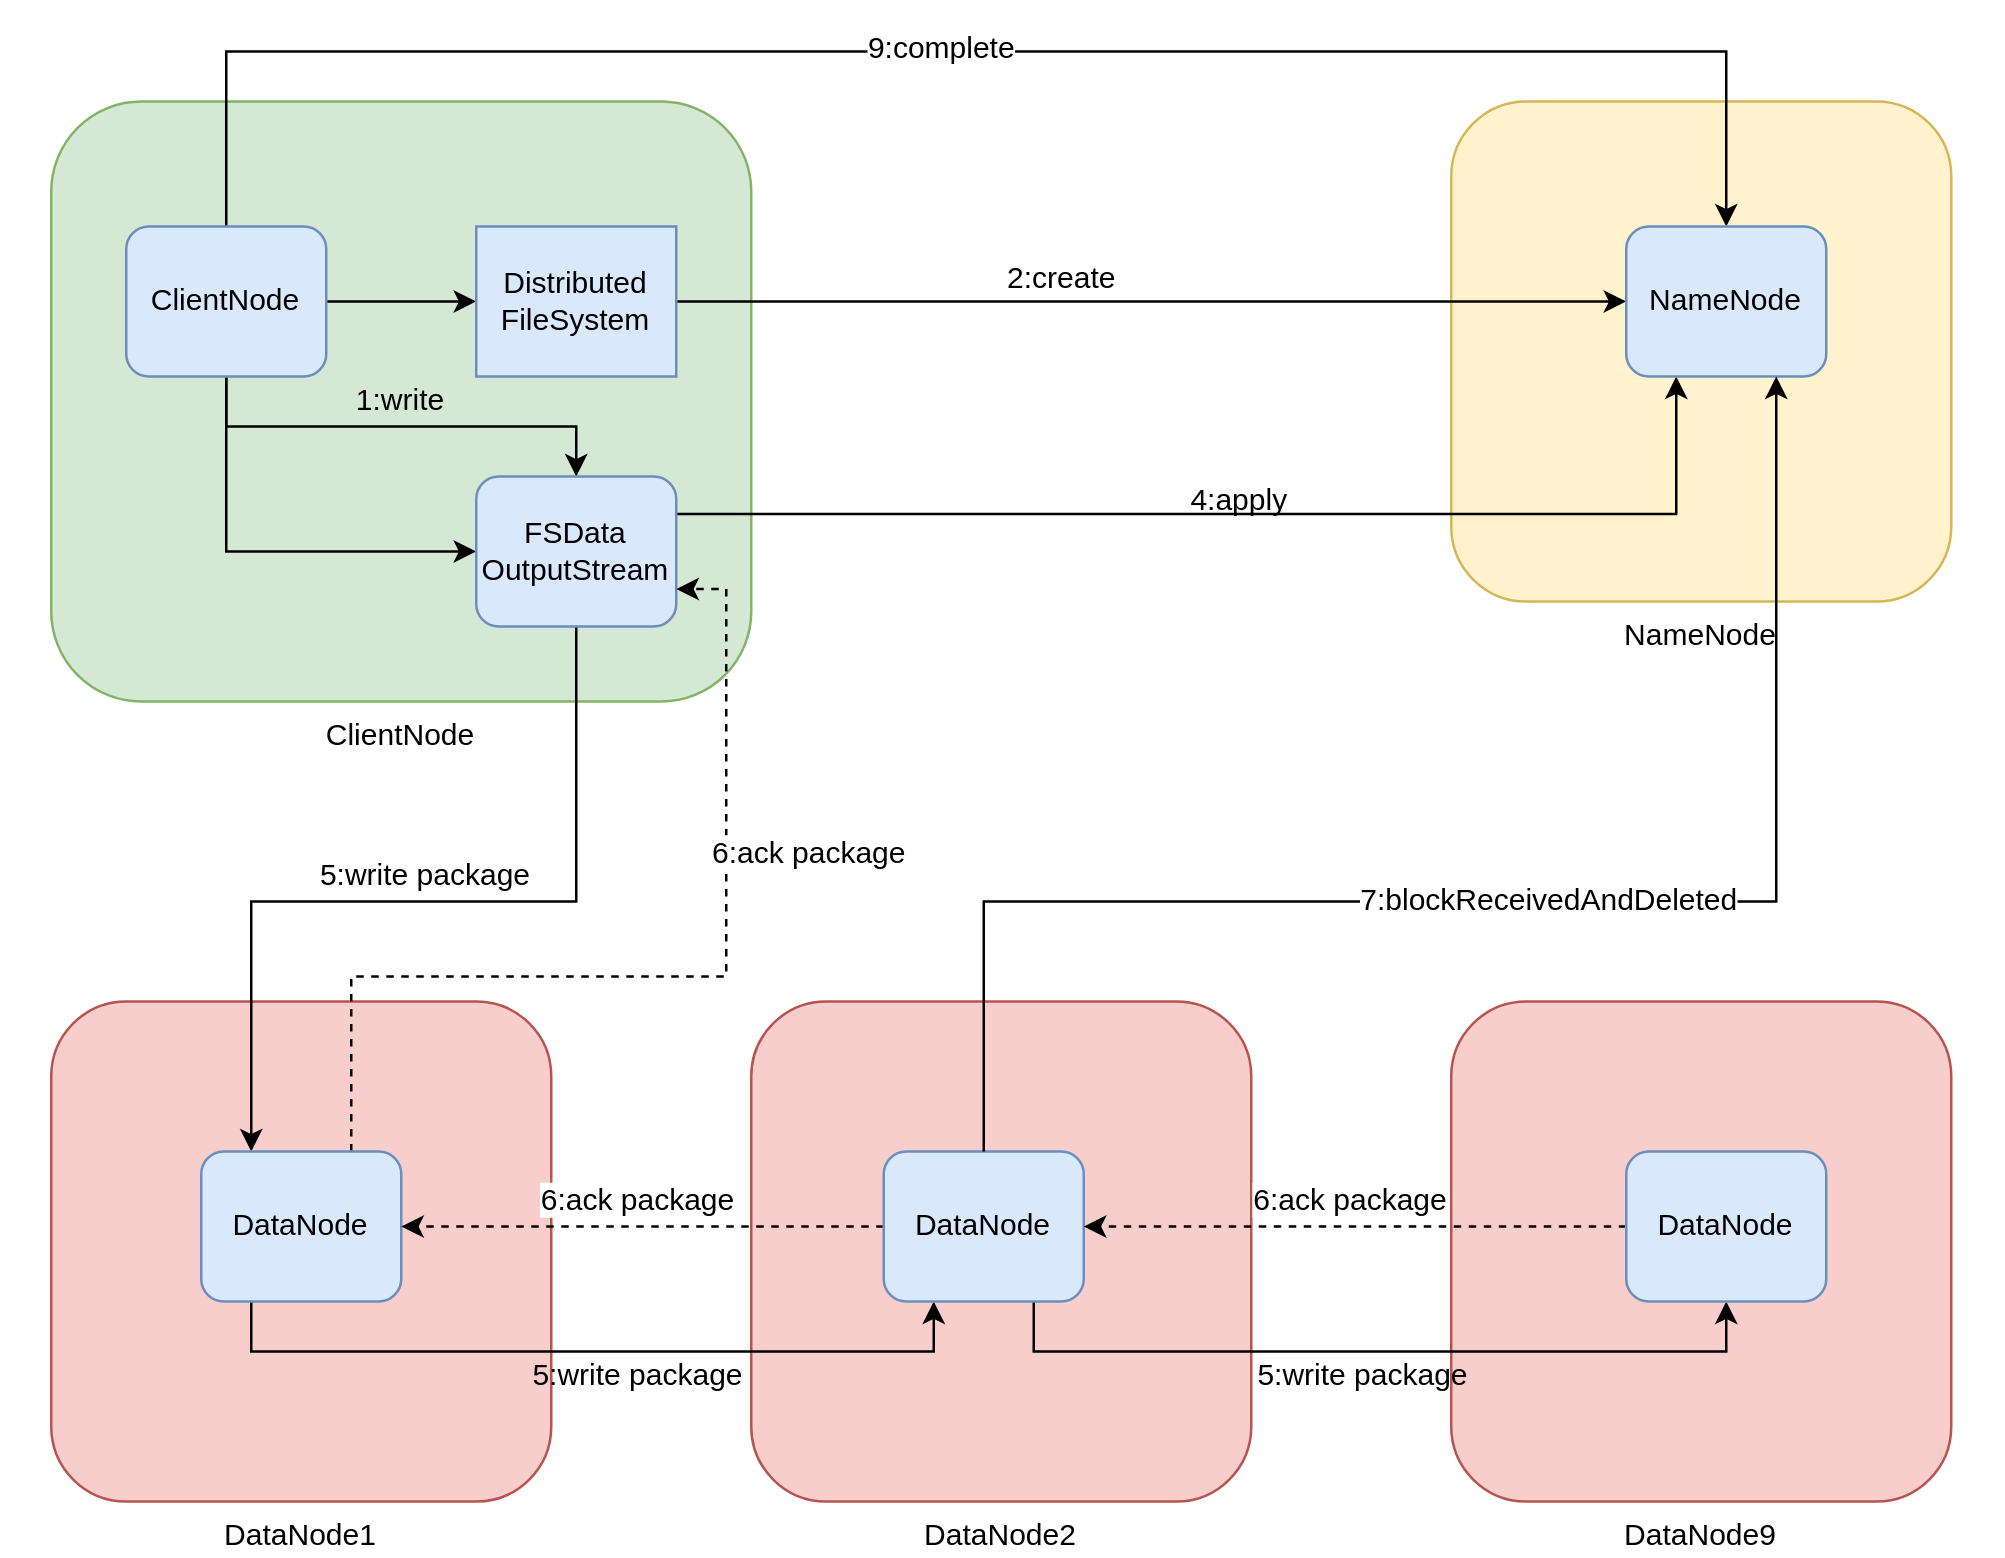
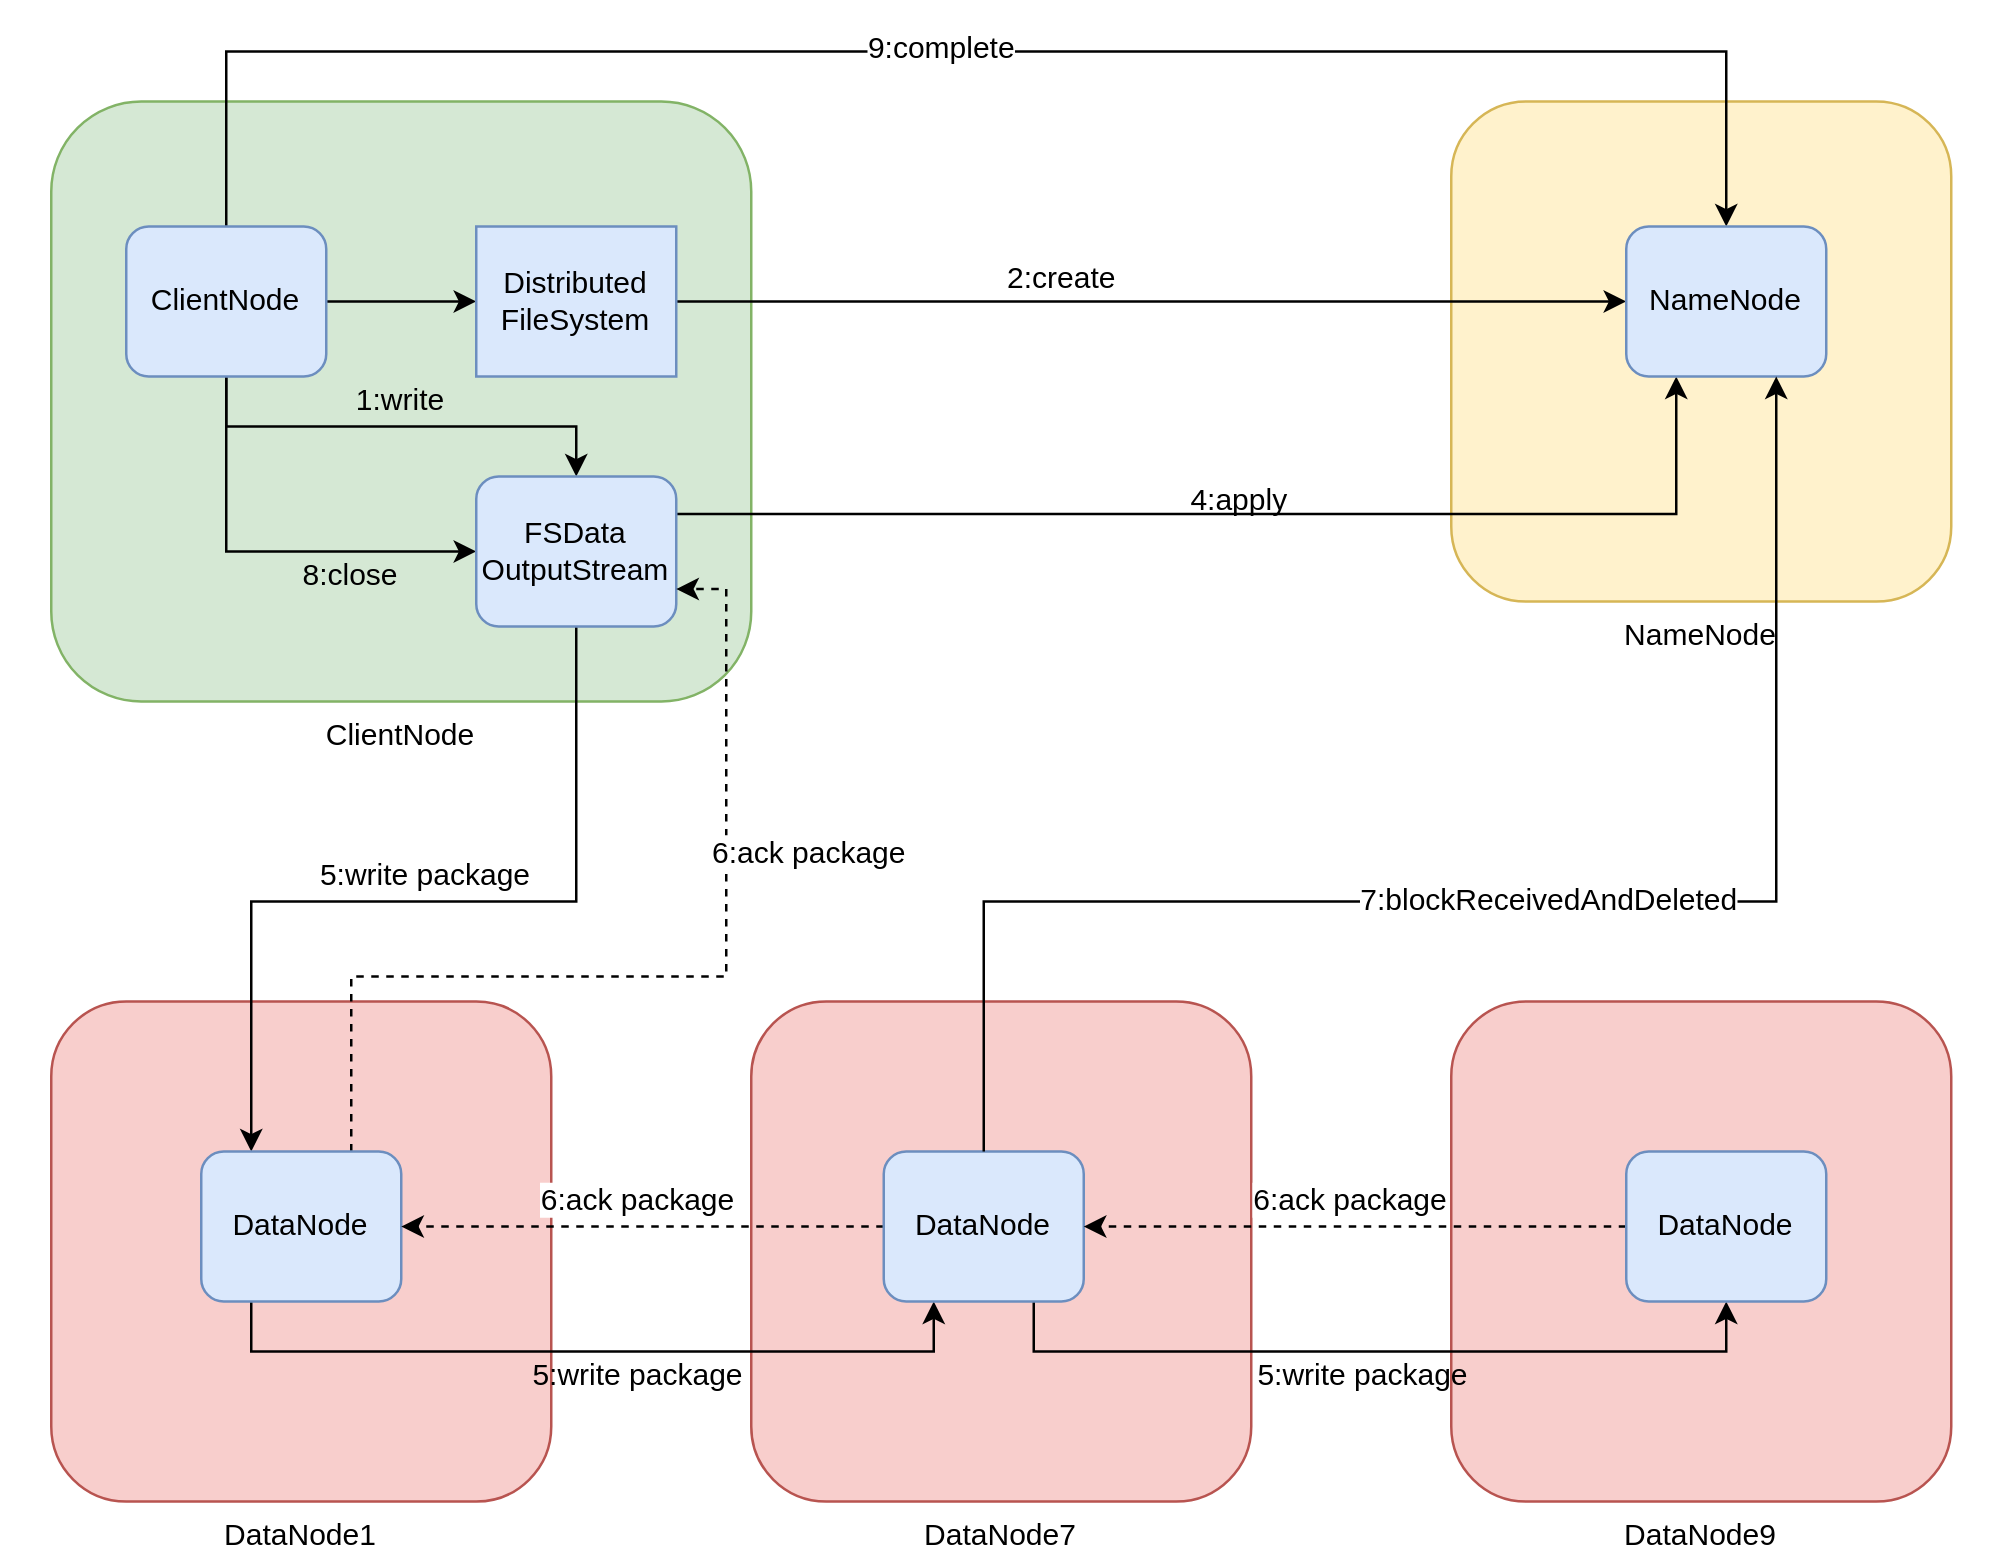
node "8:close": added
node "DataNode2": label "DataNode2" -> "DataNode7"
